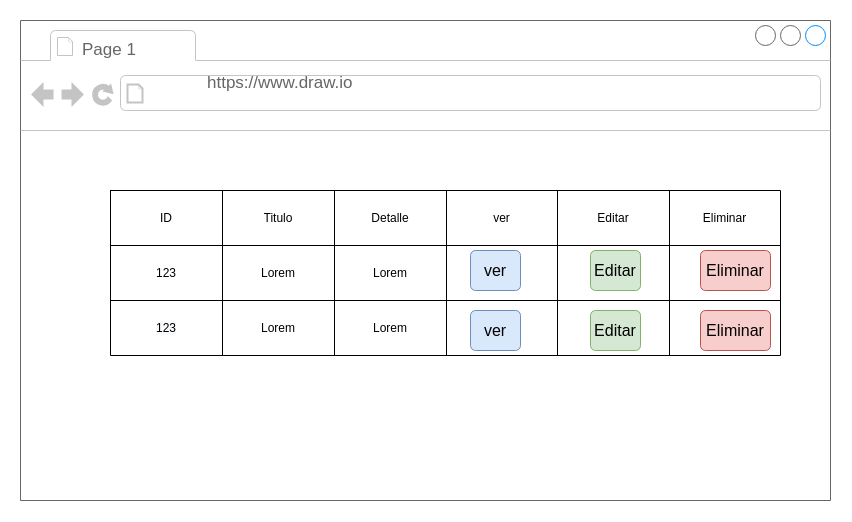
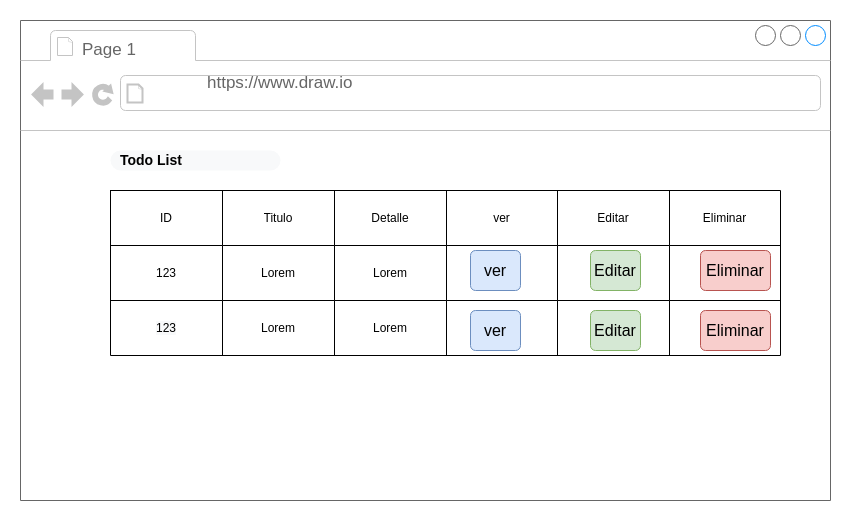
node "Todo List": added
